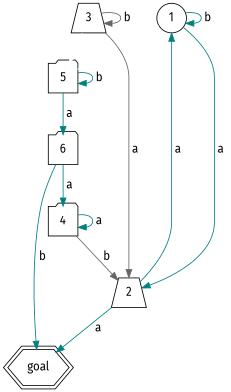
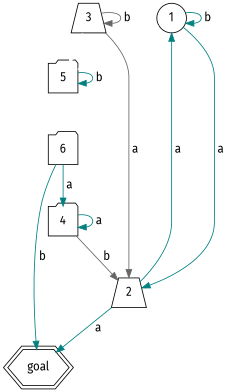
edge "5" -> "6": removed, label "a"
